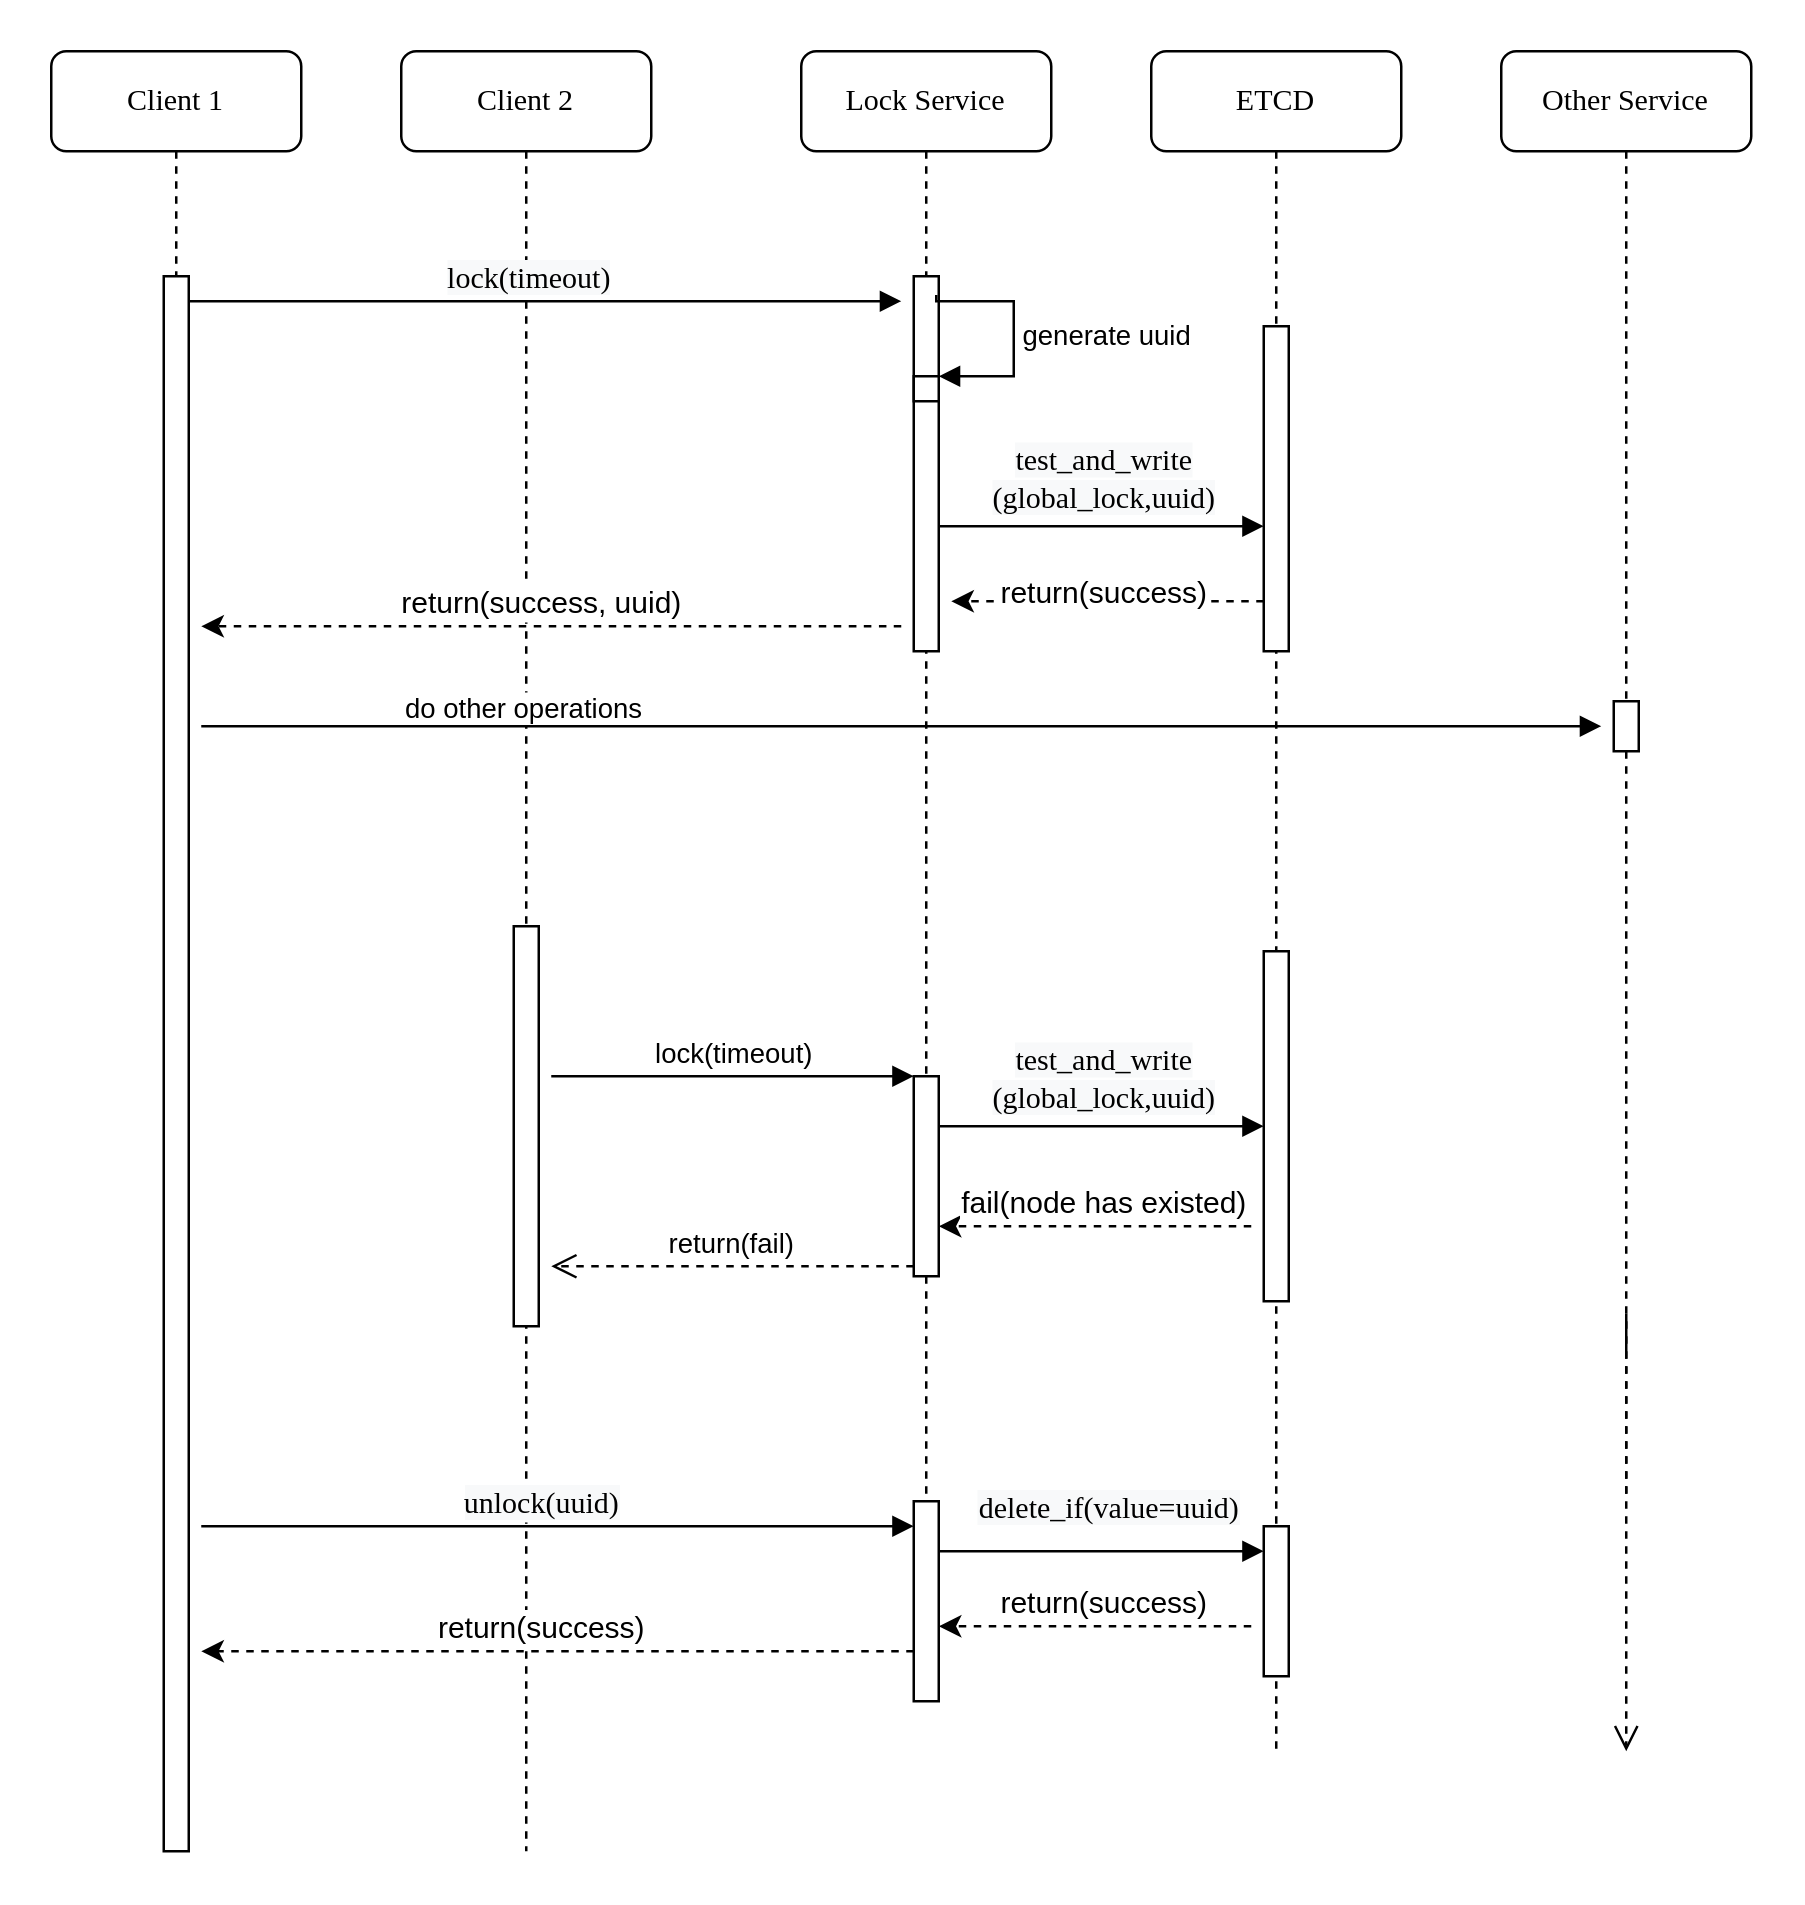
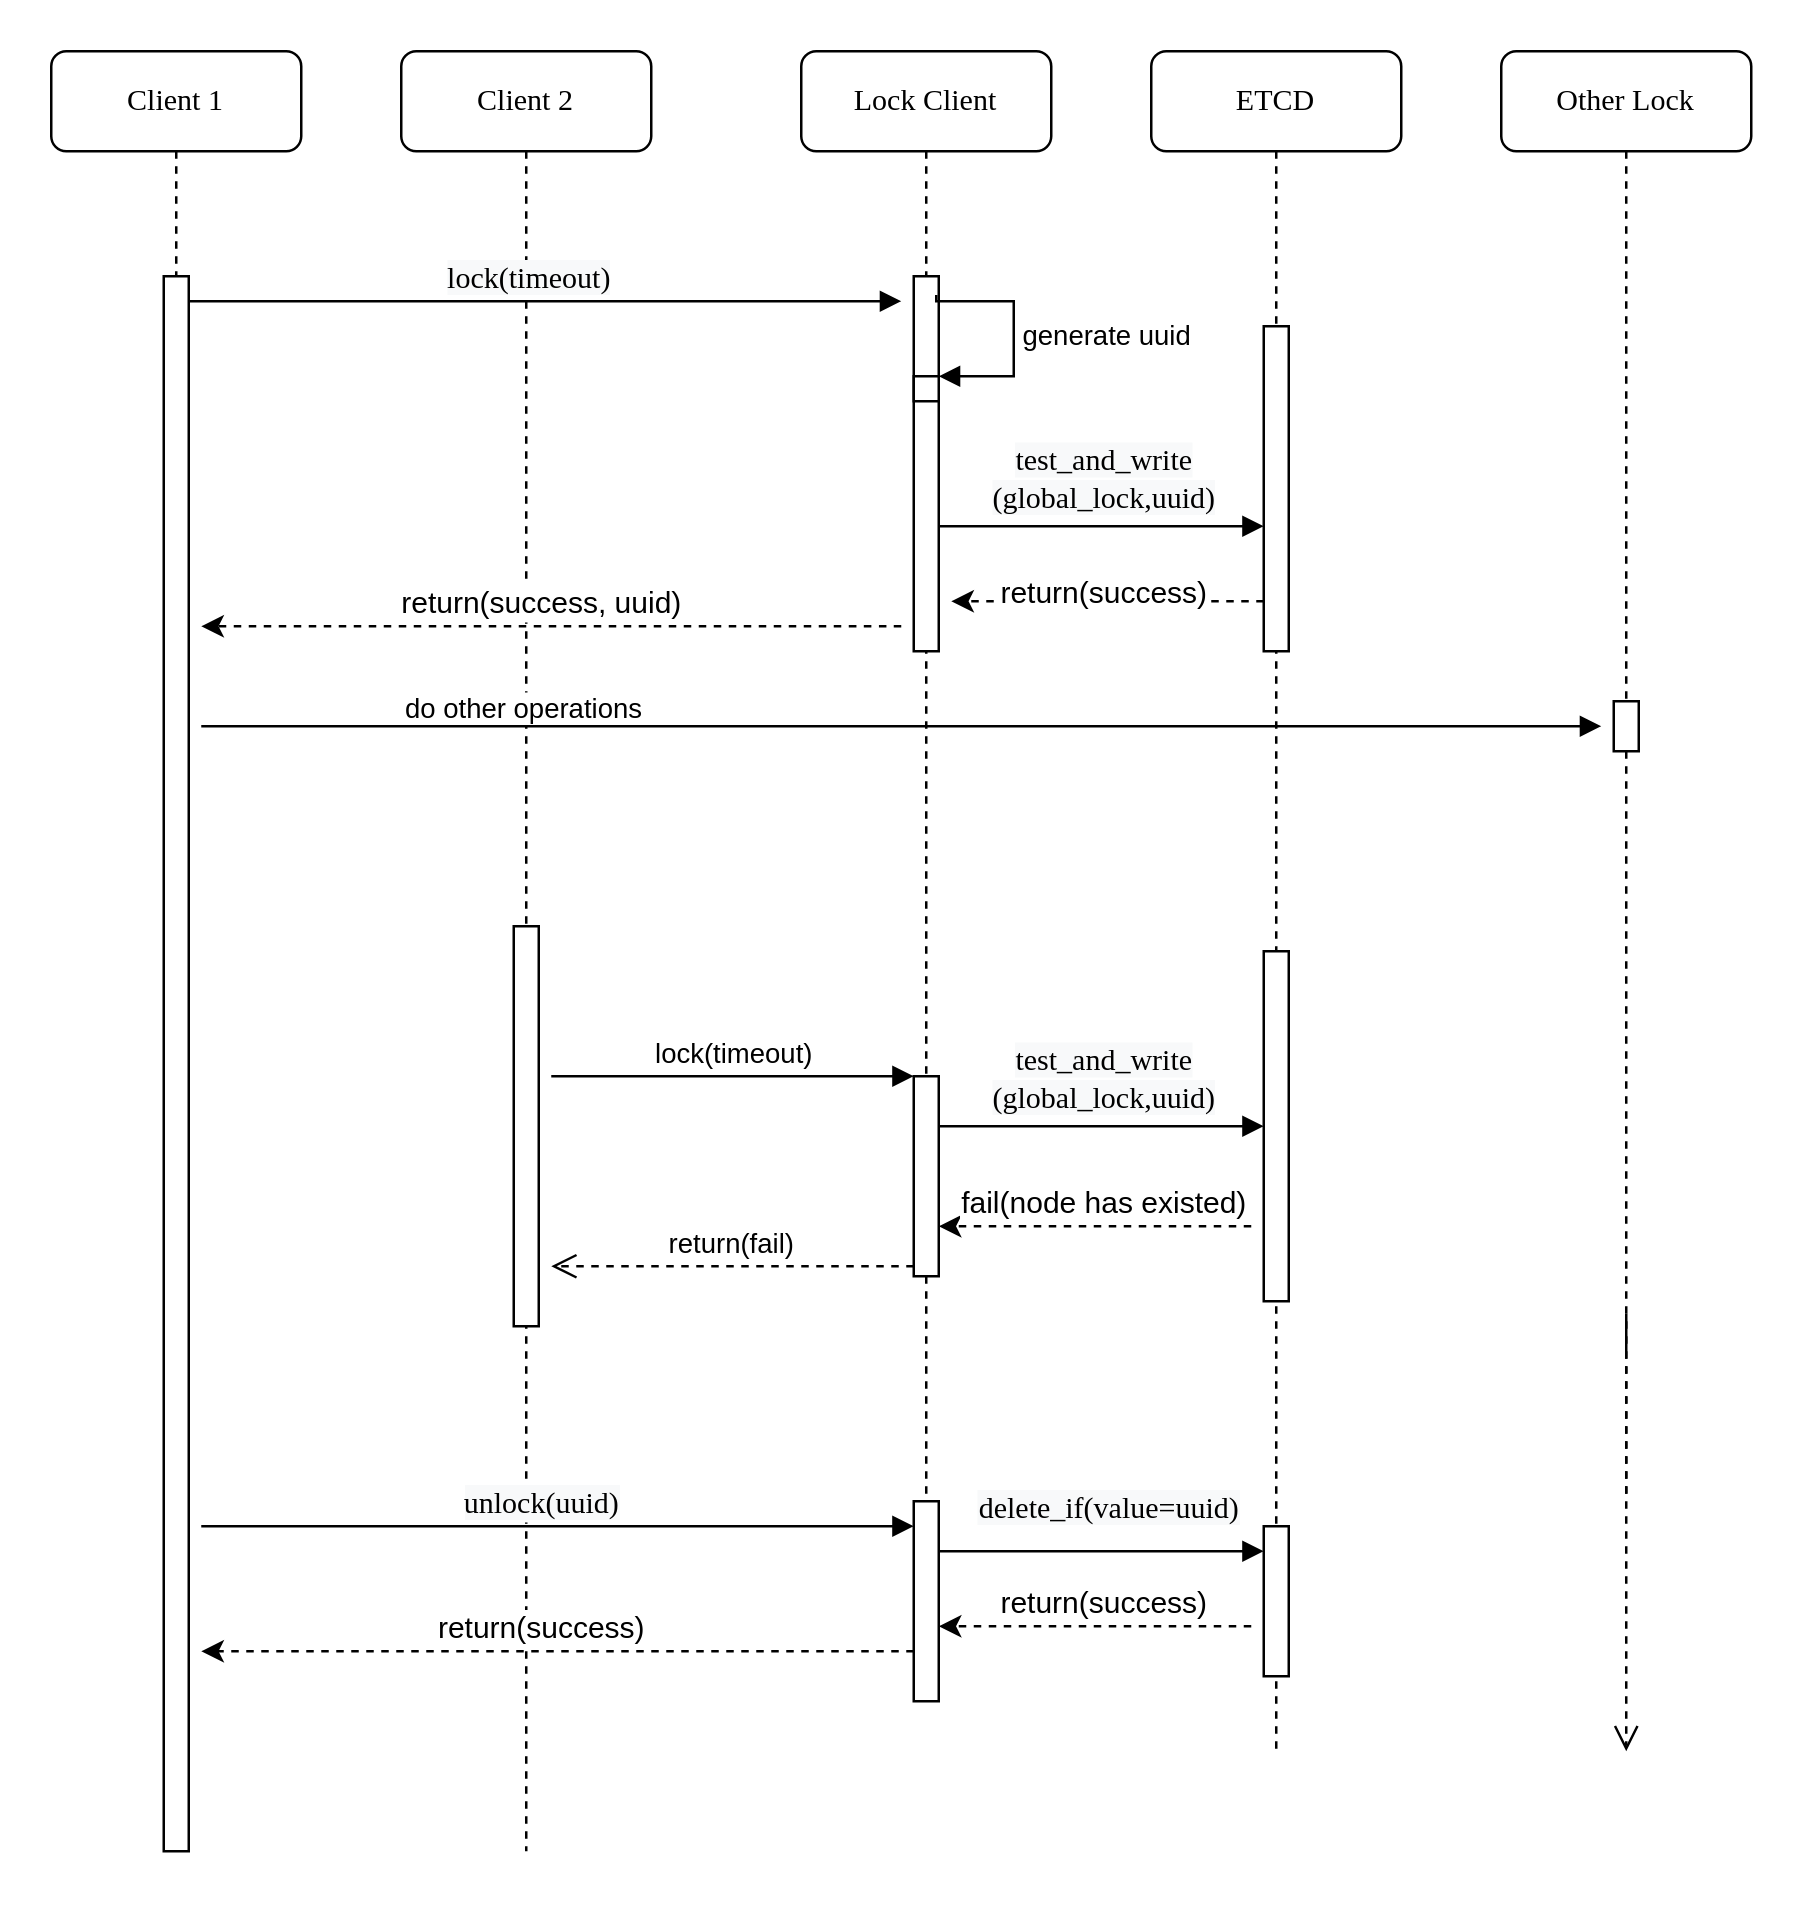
node "Lock Service": label "Lock Service" -> "Lock Client"
node "Other Service": label "Other Service" -> "Other Lock"
